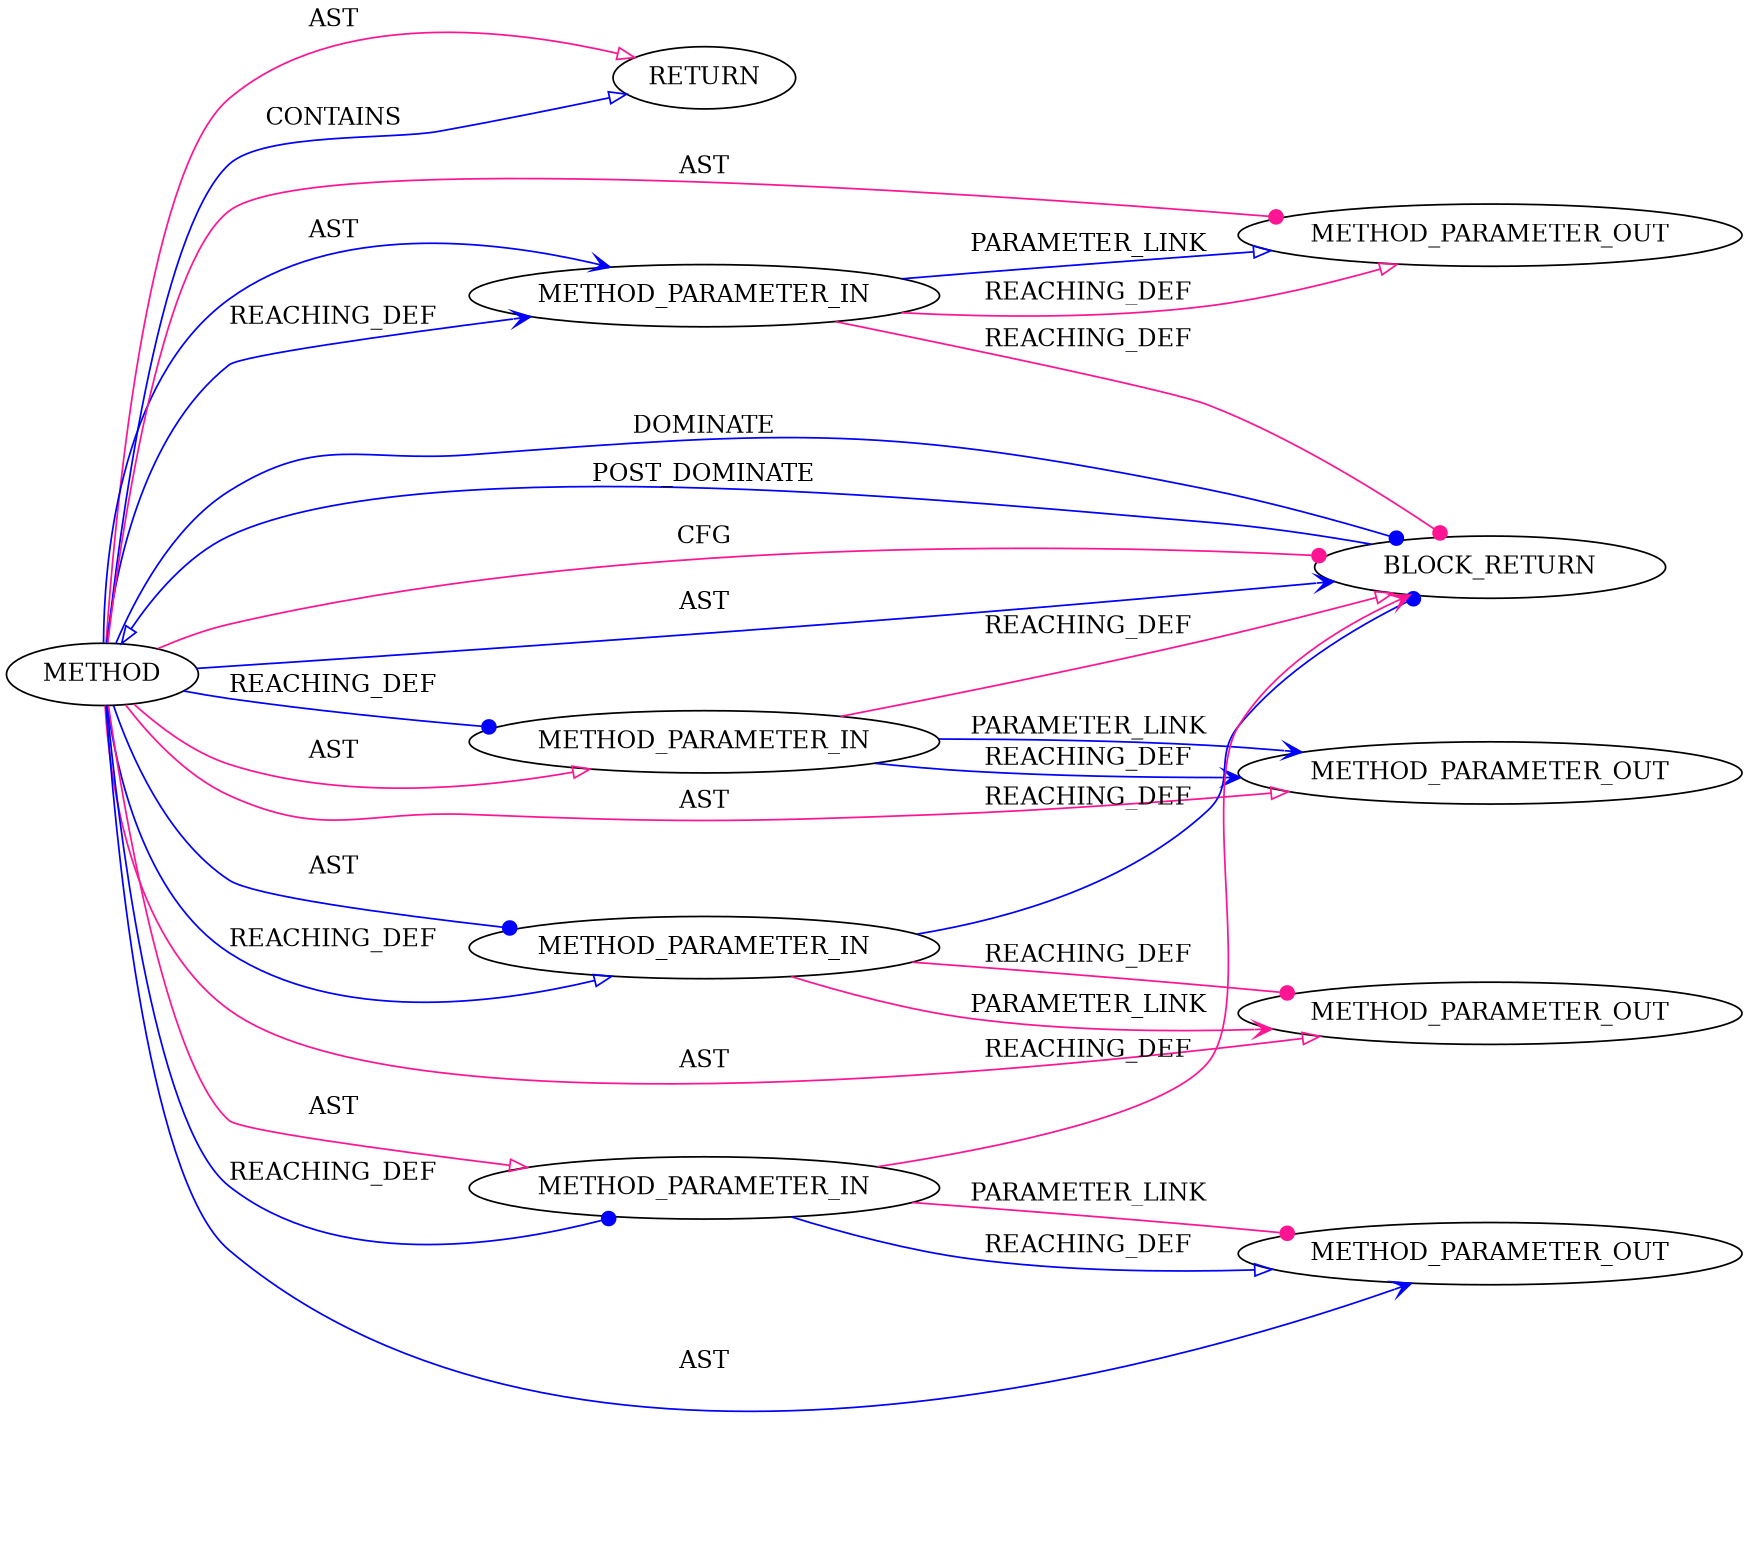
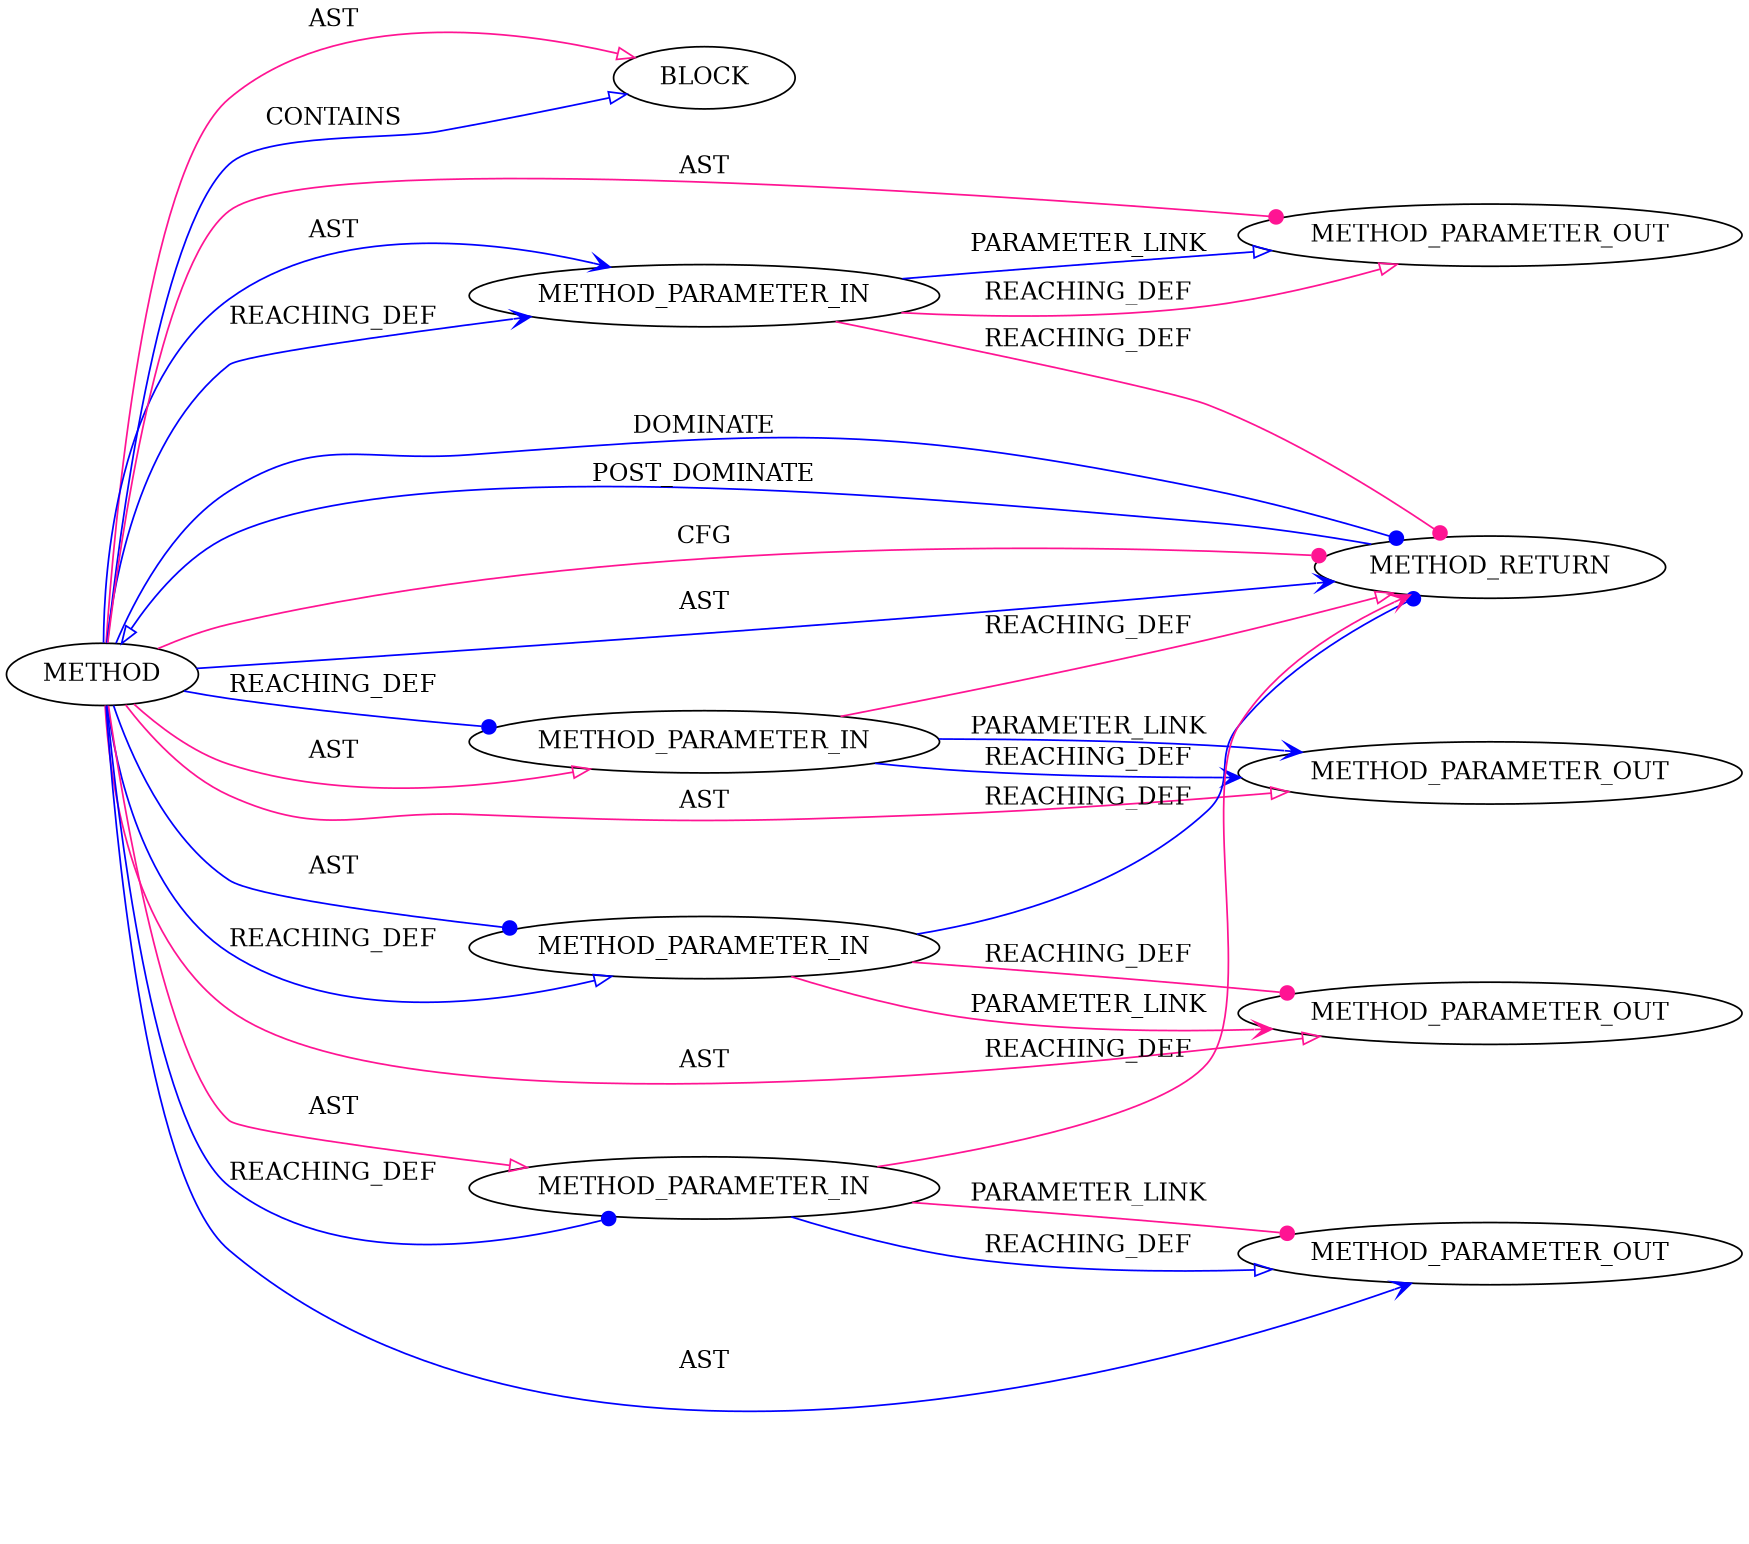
node "RETURN": label "RETURN" -> "BLOCK"
node "BLOCK_RETURN": label "BLOCK_RETURN" -> "METHOD_RETURN"
